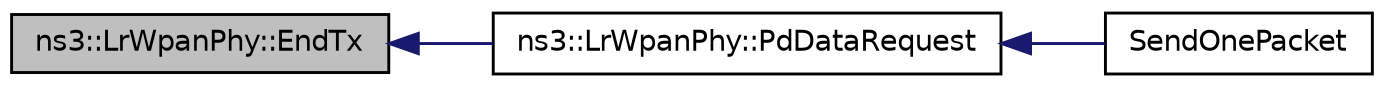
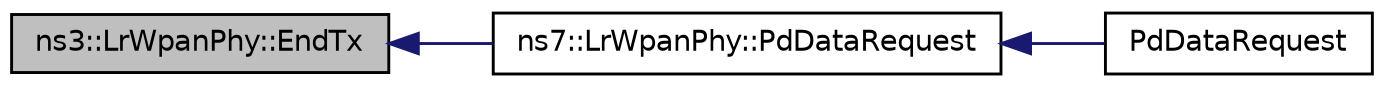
node "ns3::LrWpanPhy::PdDataRequest": label "ns3::LrWpanPhy::PdDataRequest" -> "ns7::LrWpanPhy::PdDataRequest"
node "SendOnePacket": label "SendOnePacket" -> "PdDataRequest"
